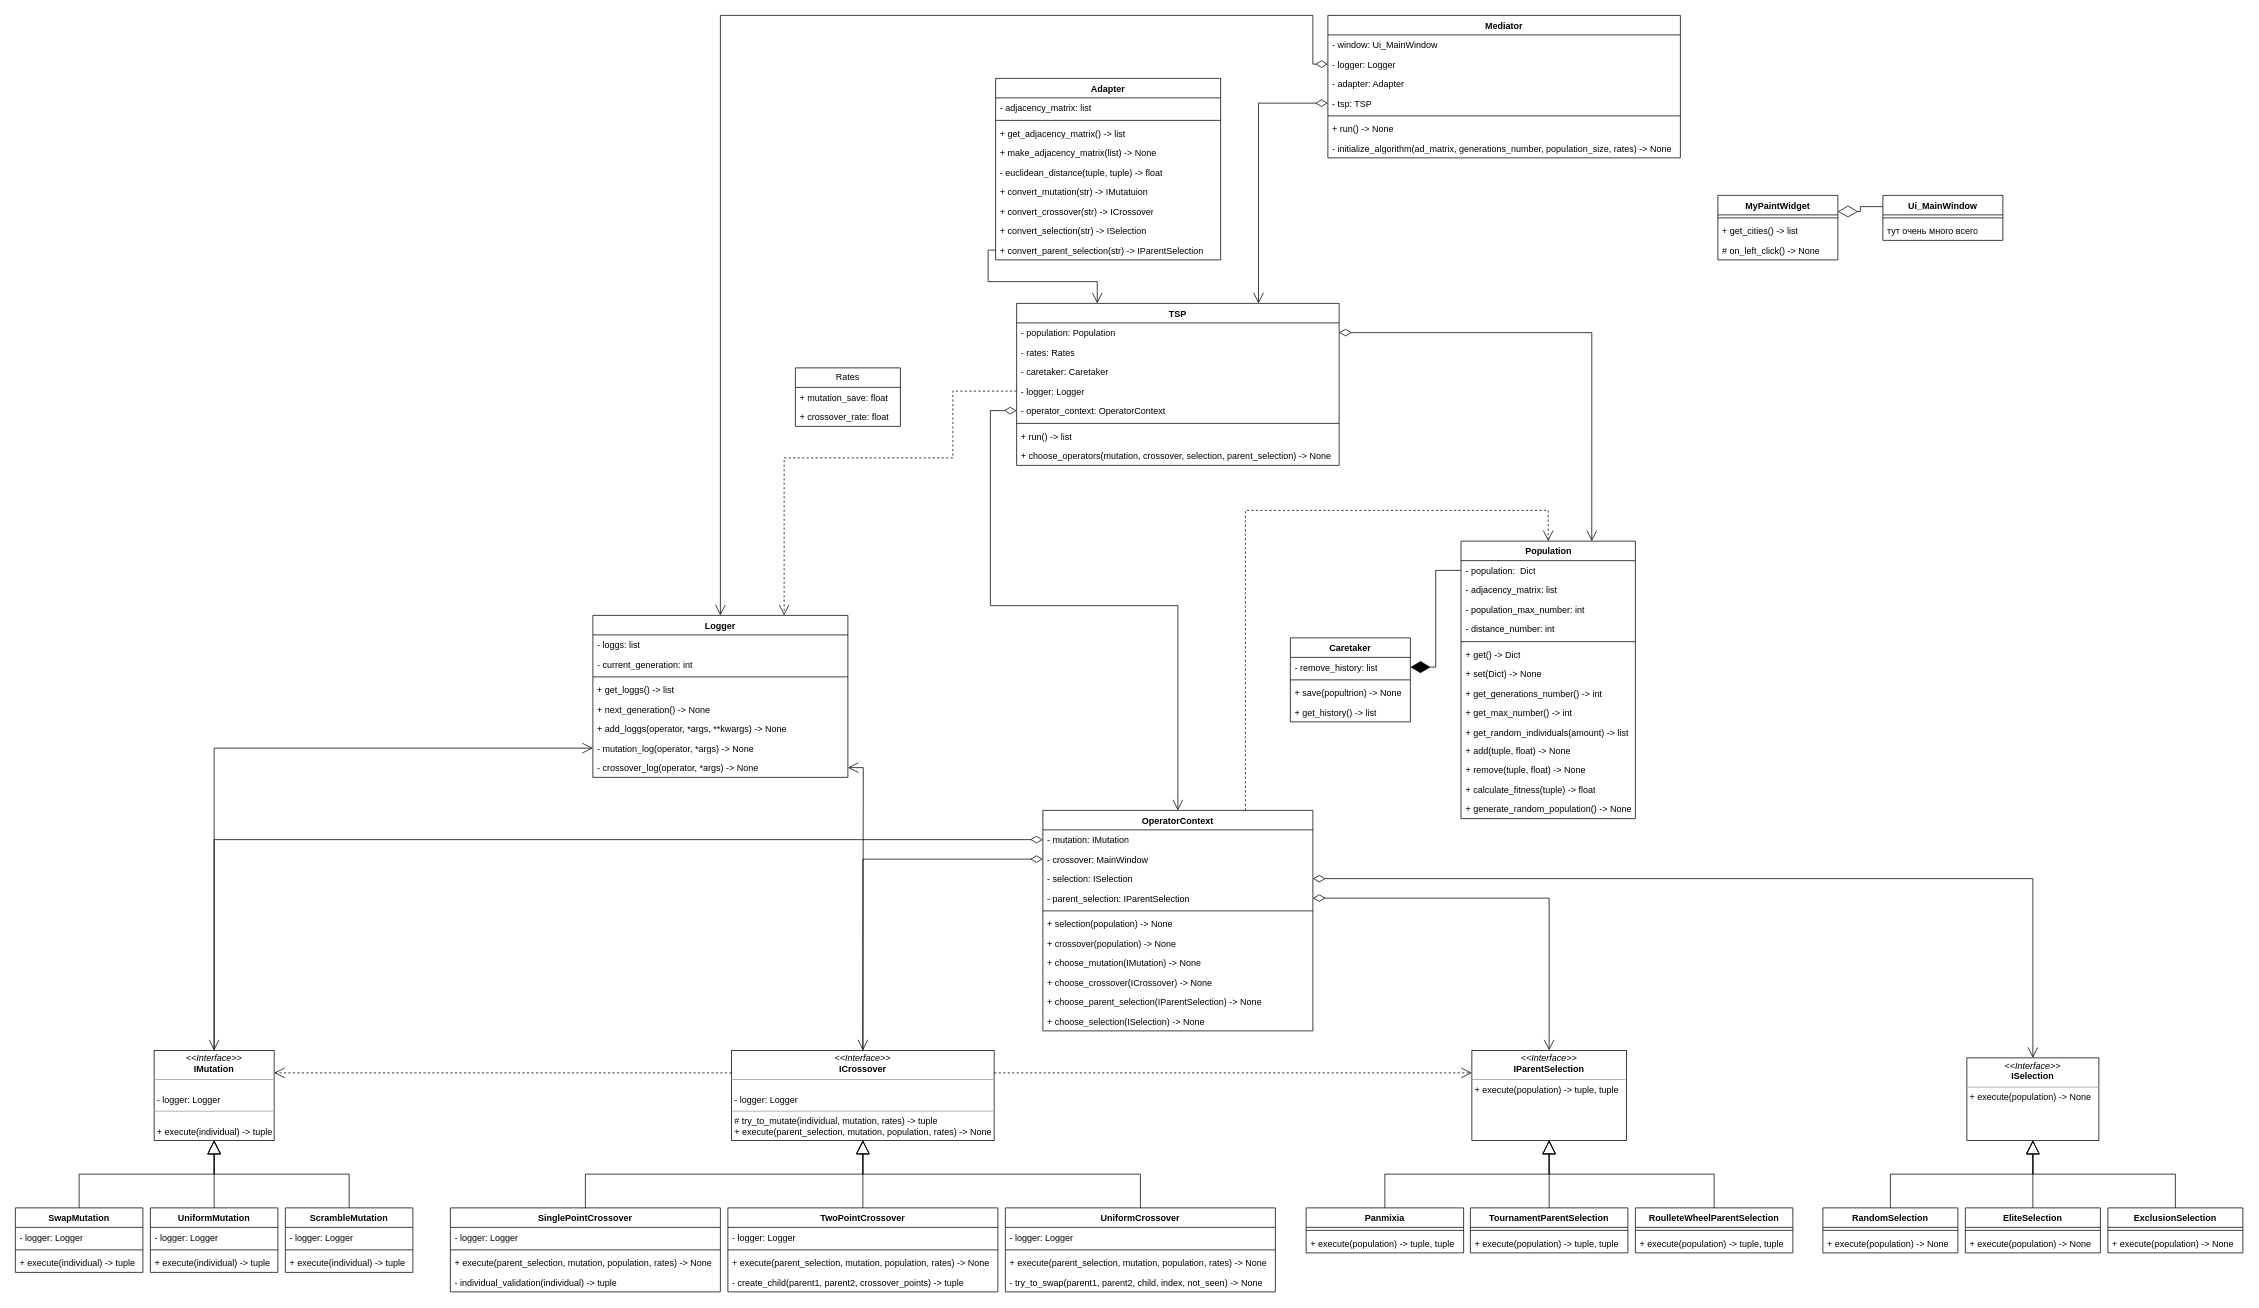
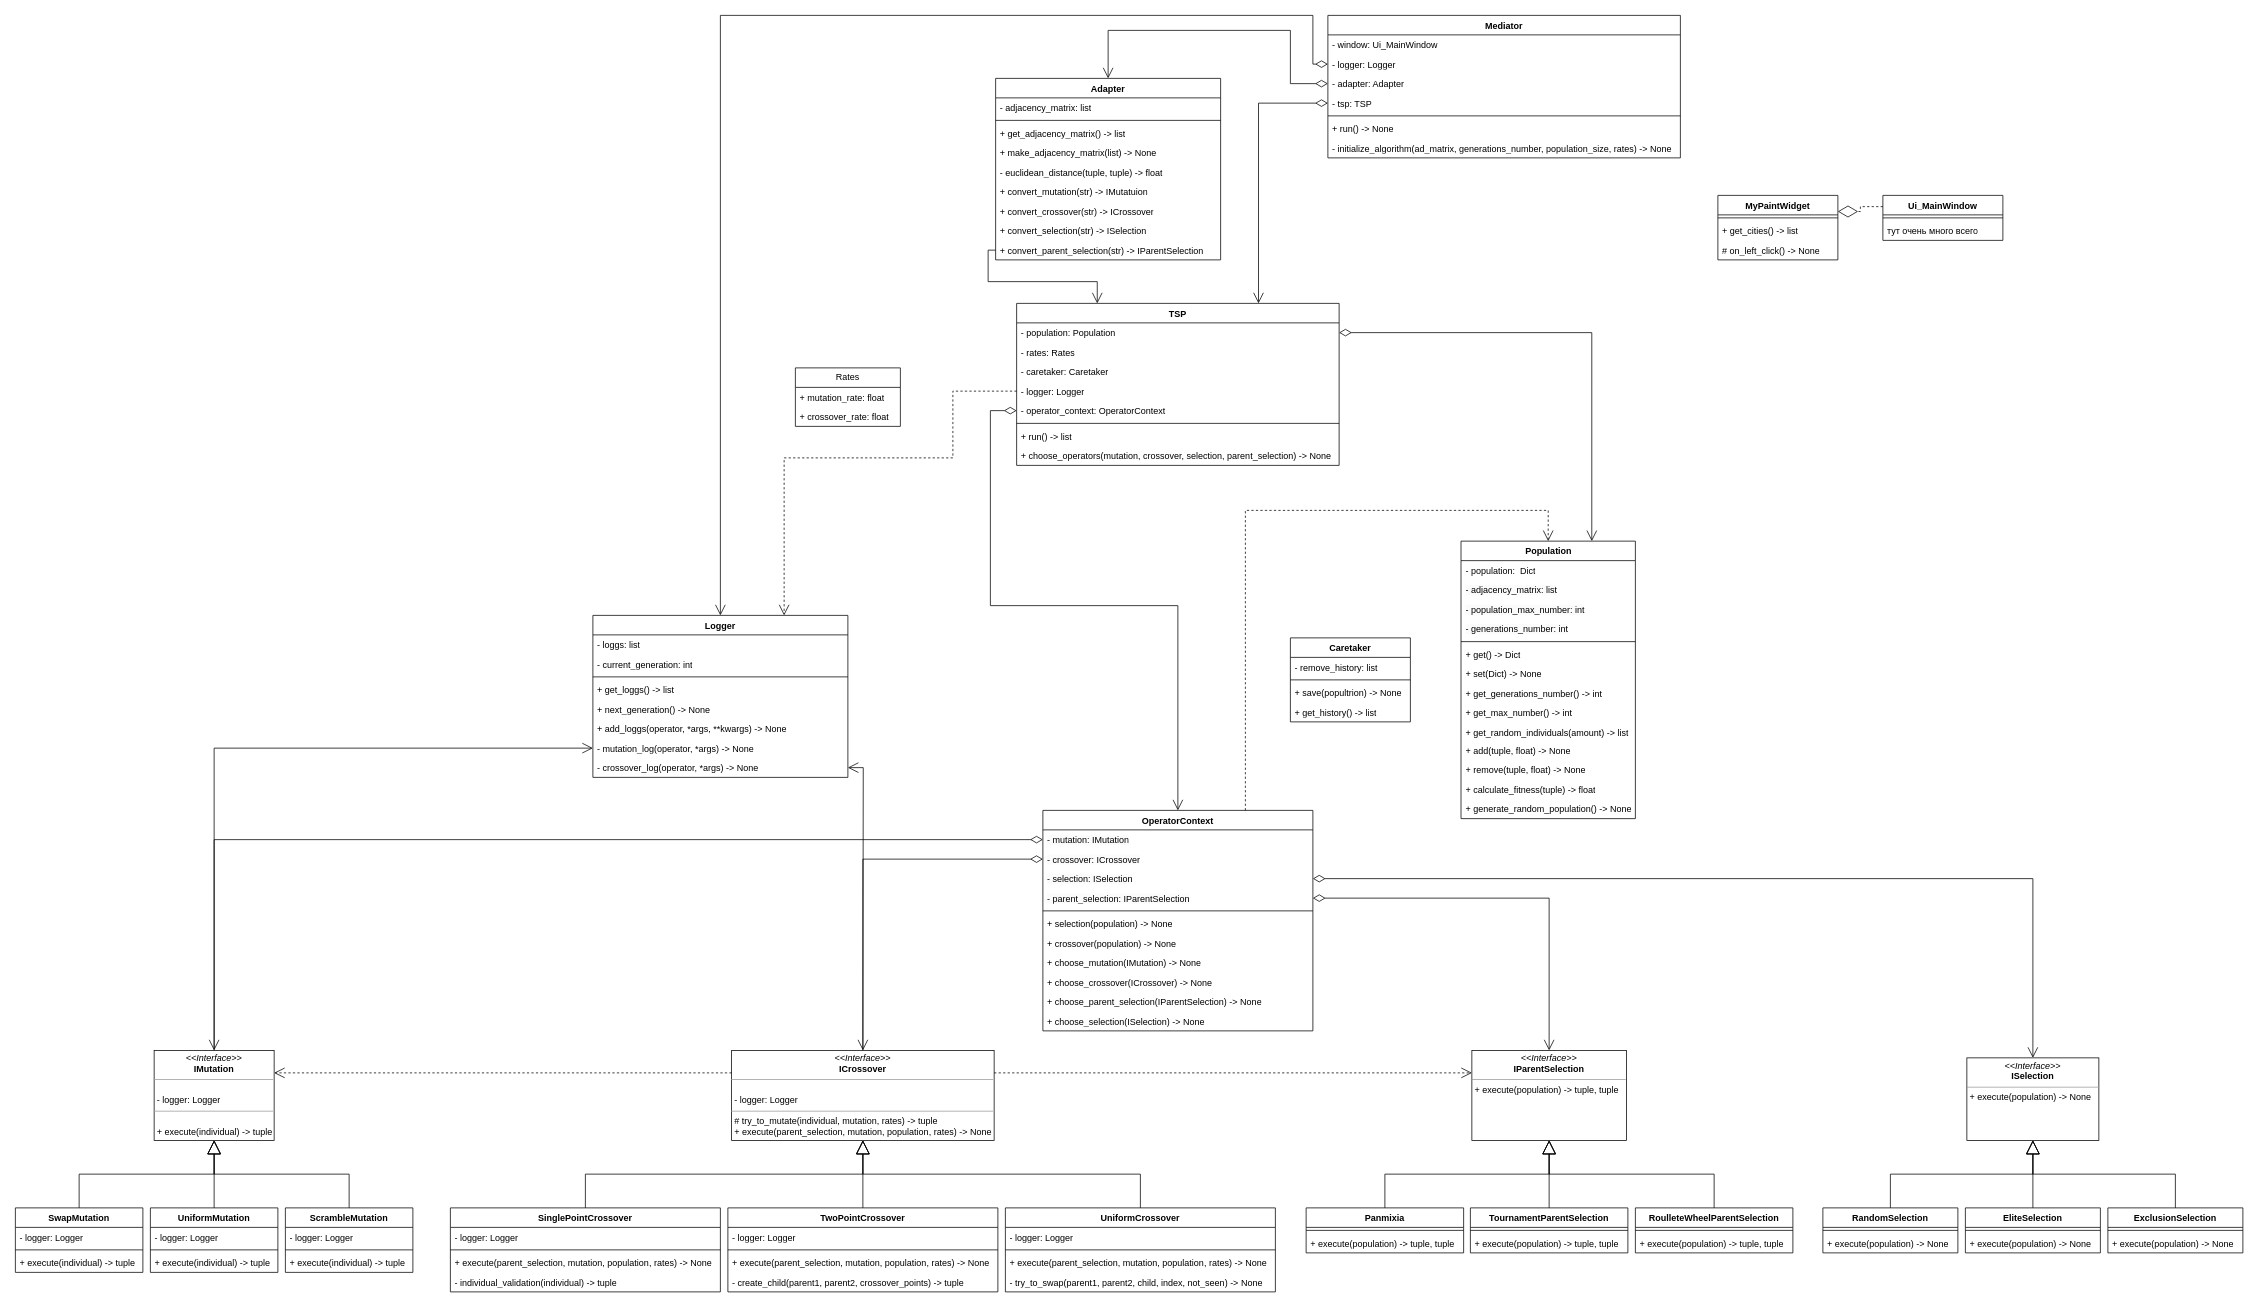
edge "- adapter: Adapter" -- "Adapter": added
edge "Ui_MainWindow" -> "MyPaintWidget": style solid -> dashed
node "+ mutation_save: float": label "+ mutation_save: float" -> "+ mutation_rate: float"
edge "- population: Dict" -> "- remove_history: list": removed
node "- distance_number: int": label "- distance_number: int" -> "- generations_number: int"
node "- crossover: MainWindow": label "- crossover: MainWindow" -> "- crossover: ICrossover"
